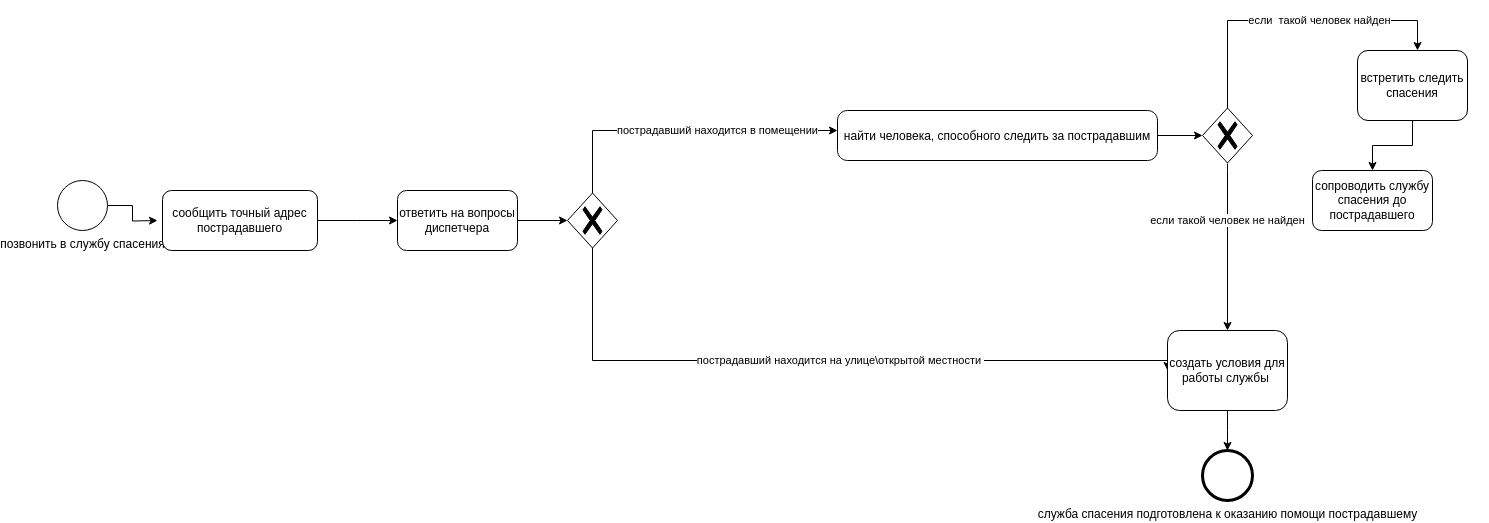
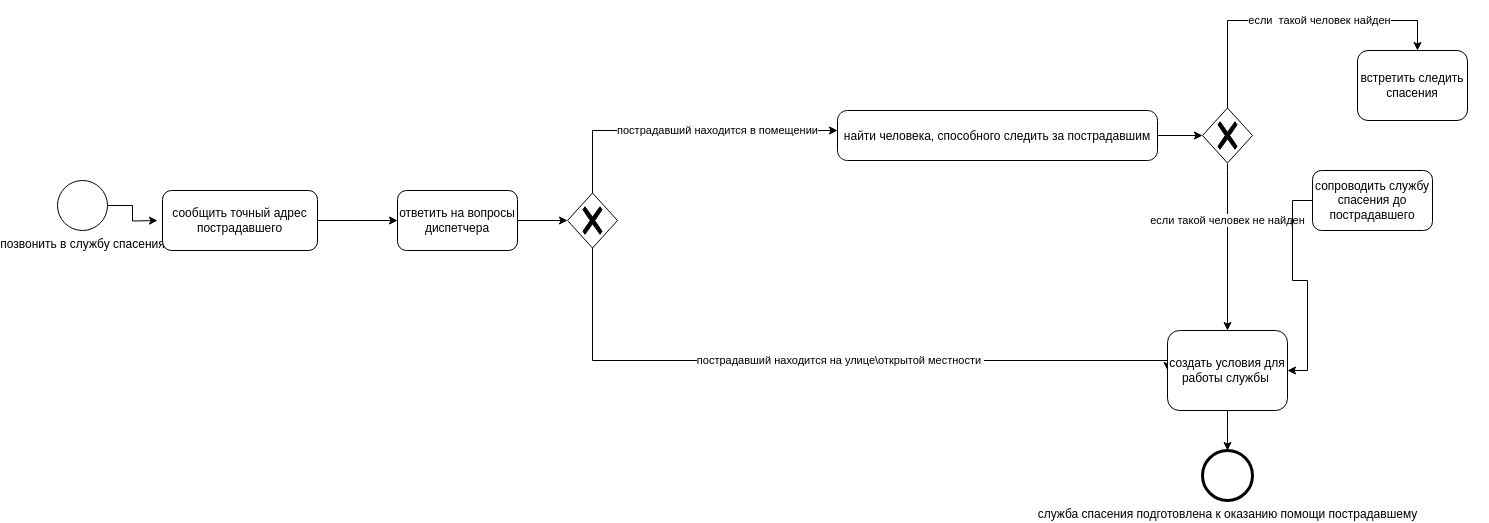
edge "встретить следить спасения" -> "сопроводить службу спасения до пострадавшего": removed
edge "сопроводить службу спасения до пострадавшего" -> "создать условия для работы службы": added
